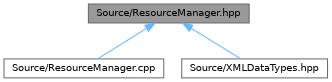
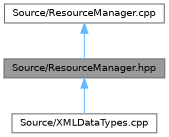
edge "Source/ResourceManager.cpp" -> "Source/ResourceManager.hpp": reversed
node "Source/XMLDataTypes.hpp": label "Source/XMLDataTypes.hpp" -> "Source/XMLDataTypes.cpp"
